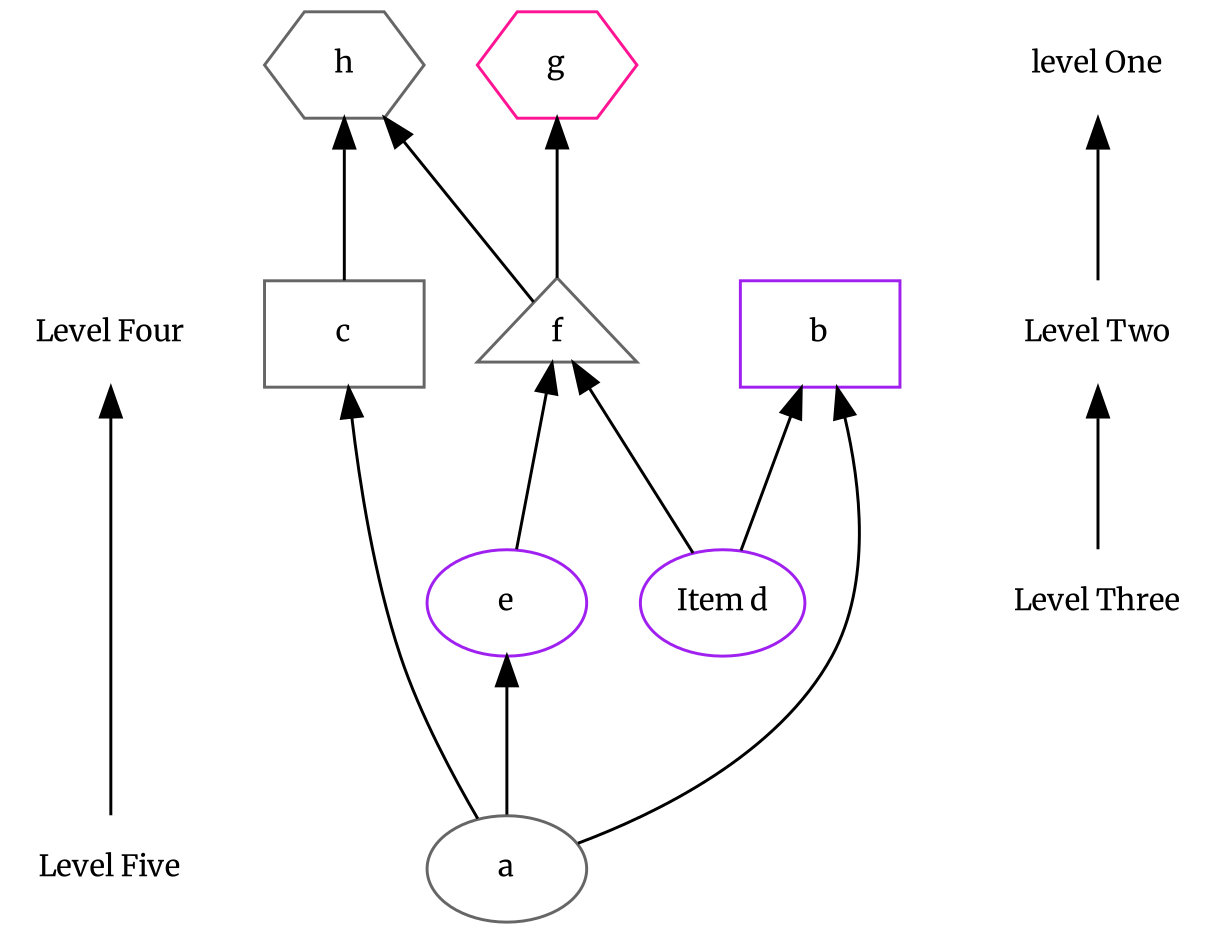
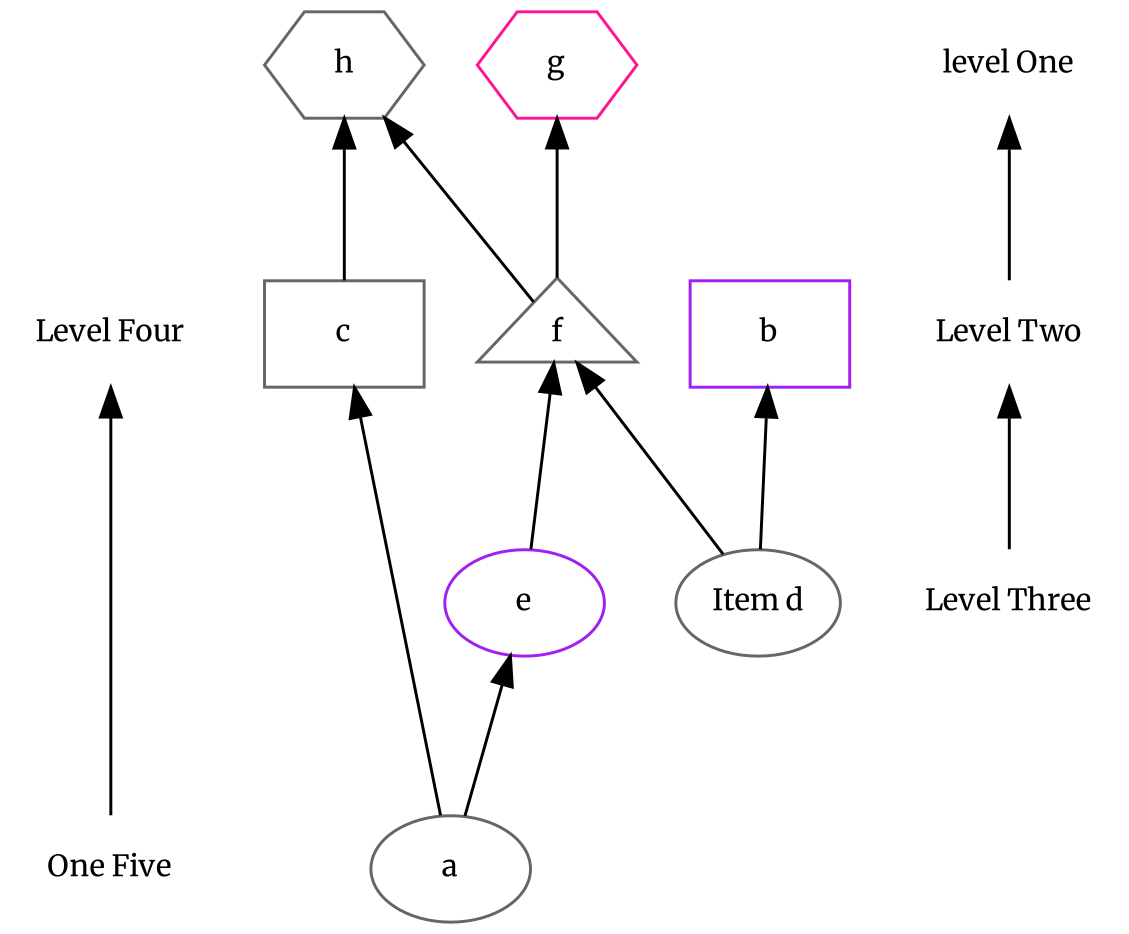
node "Item d": color purple -> gray40
edge "a" -> "b": removed
node "Level Five": label "Level Five" -> "One Five"
